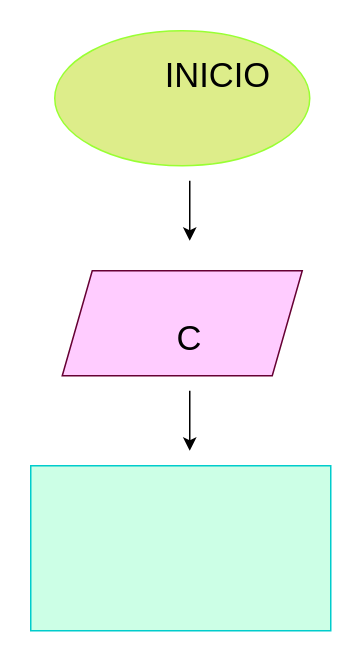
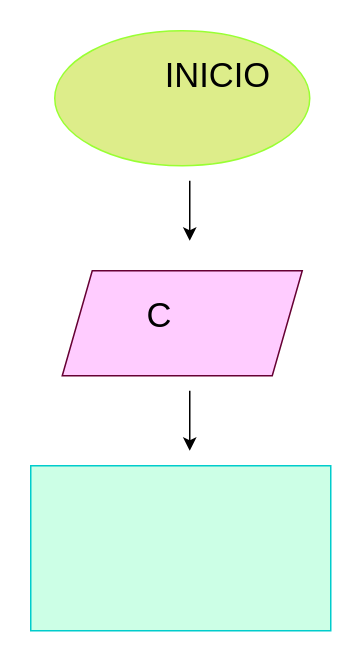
node "C": moved (190, 338) -> (160, 316)
